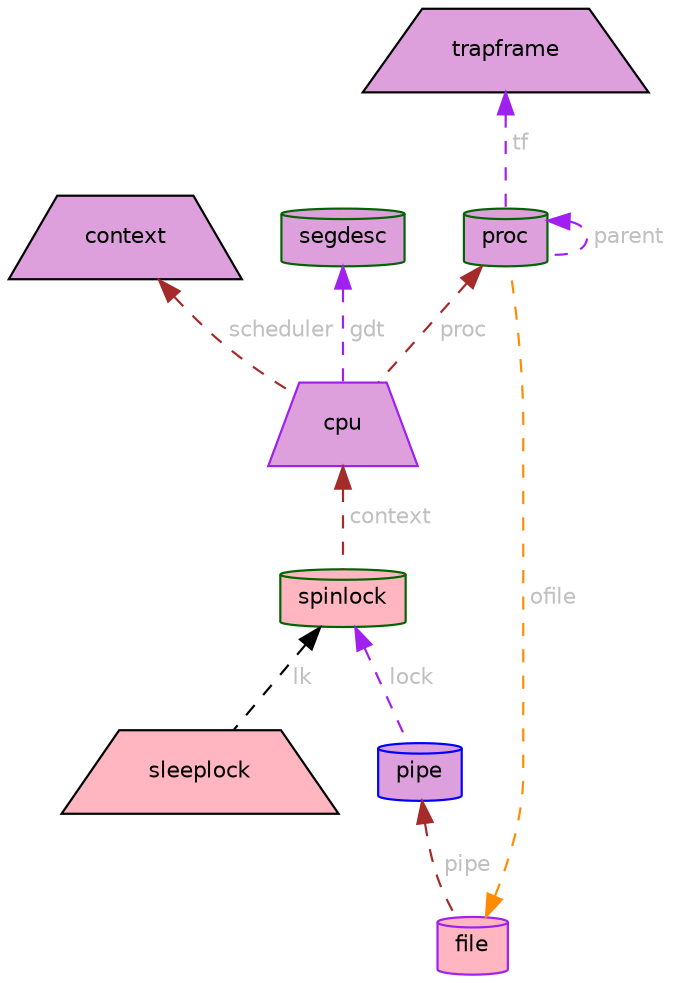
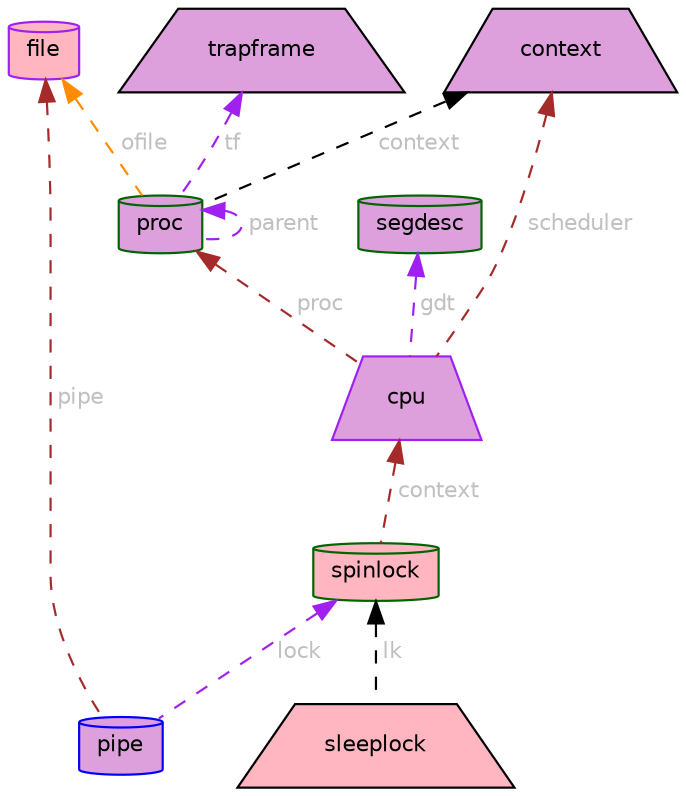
edge "proc" -> "context": added, label "context"
edge "file" -> "pipe": reversed
